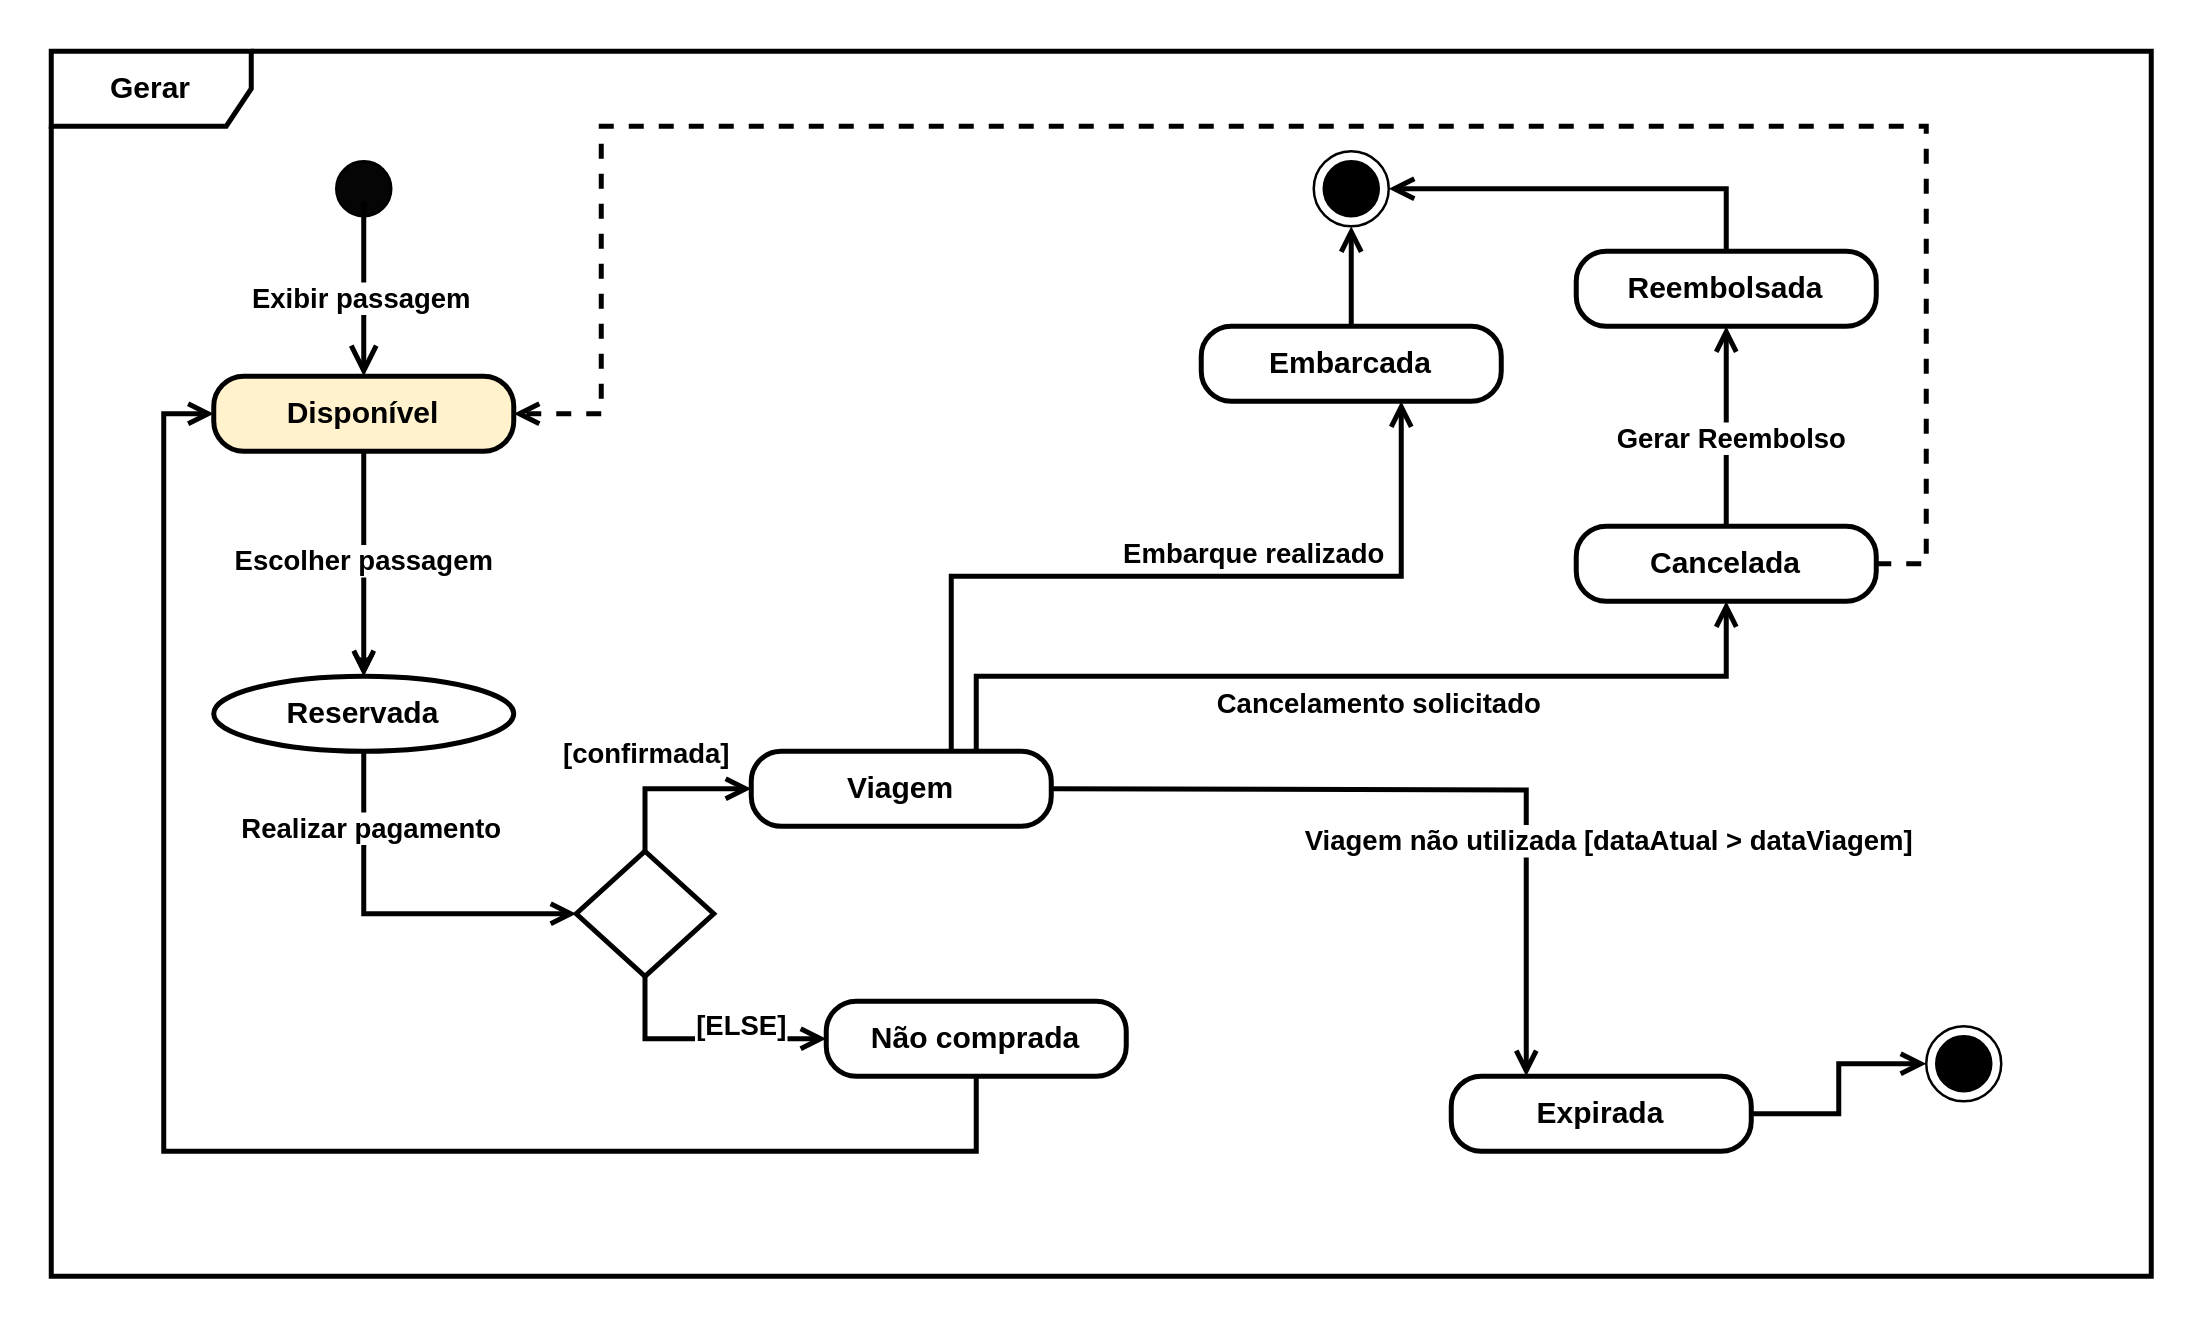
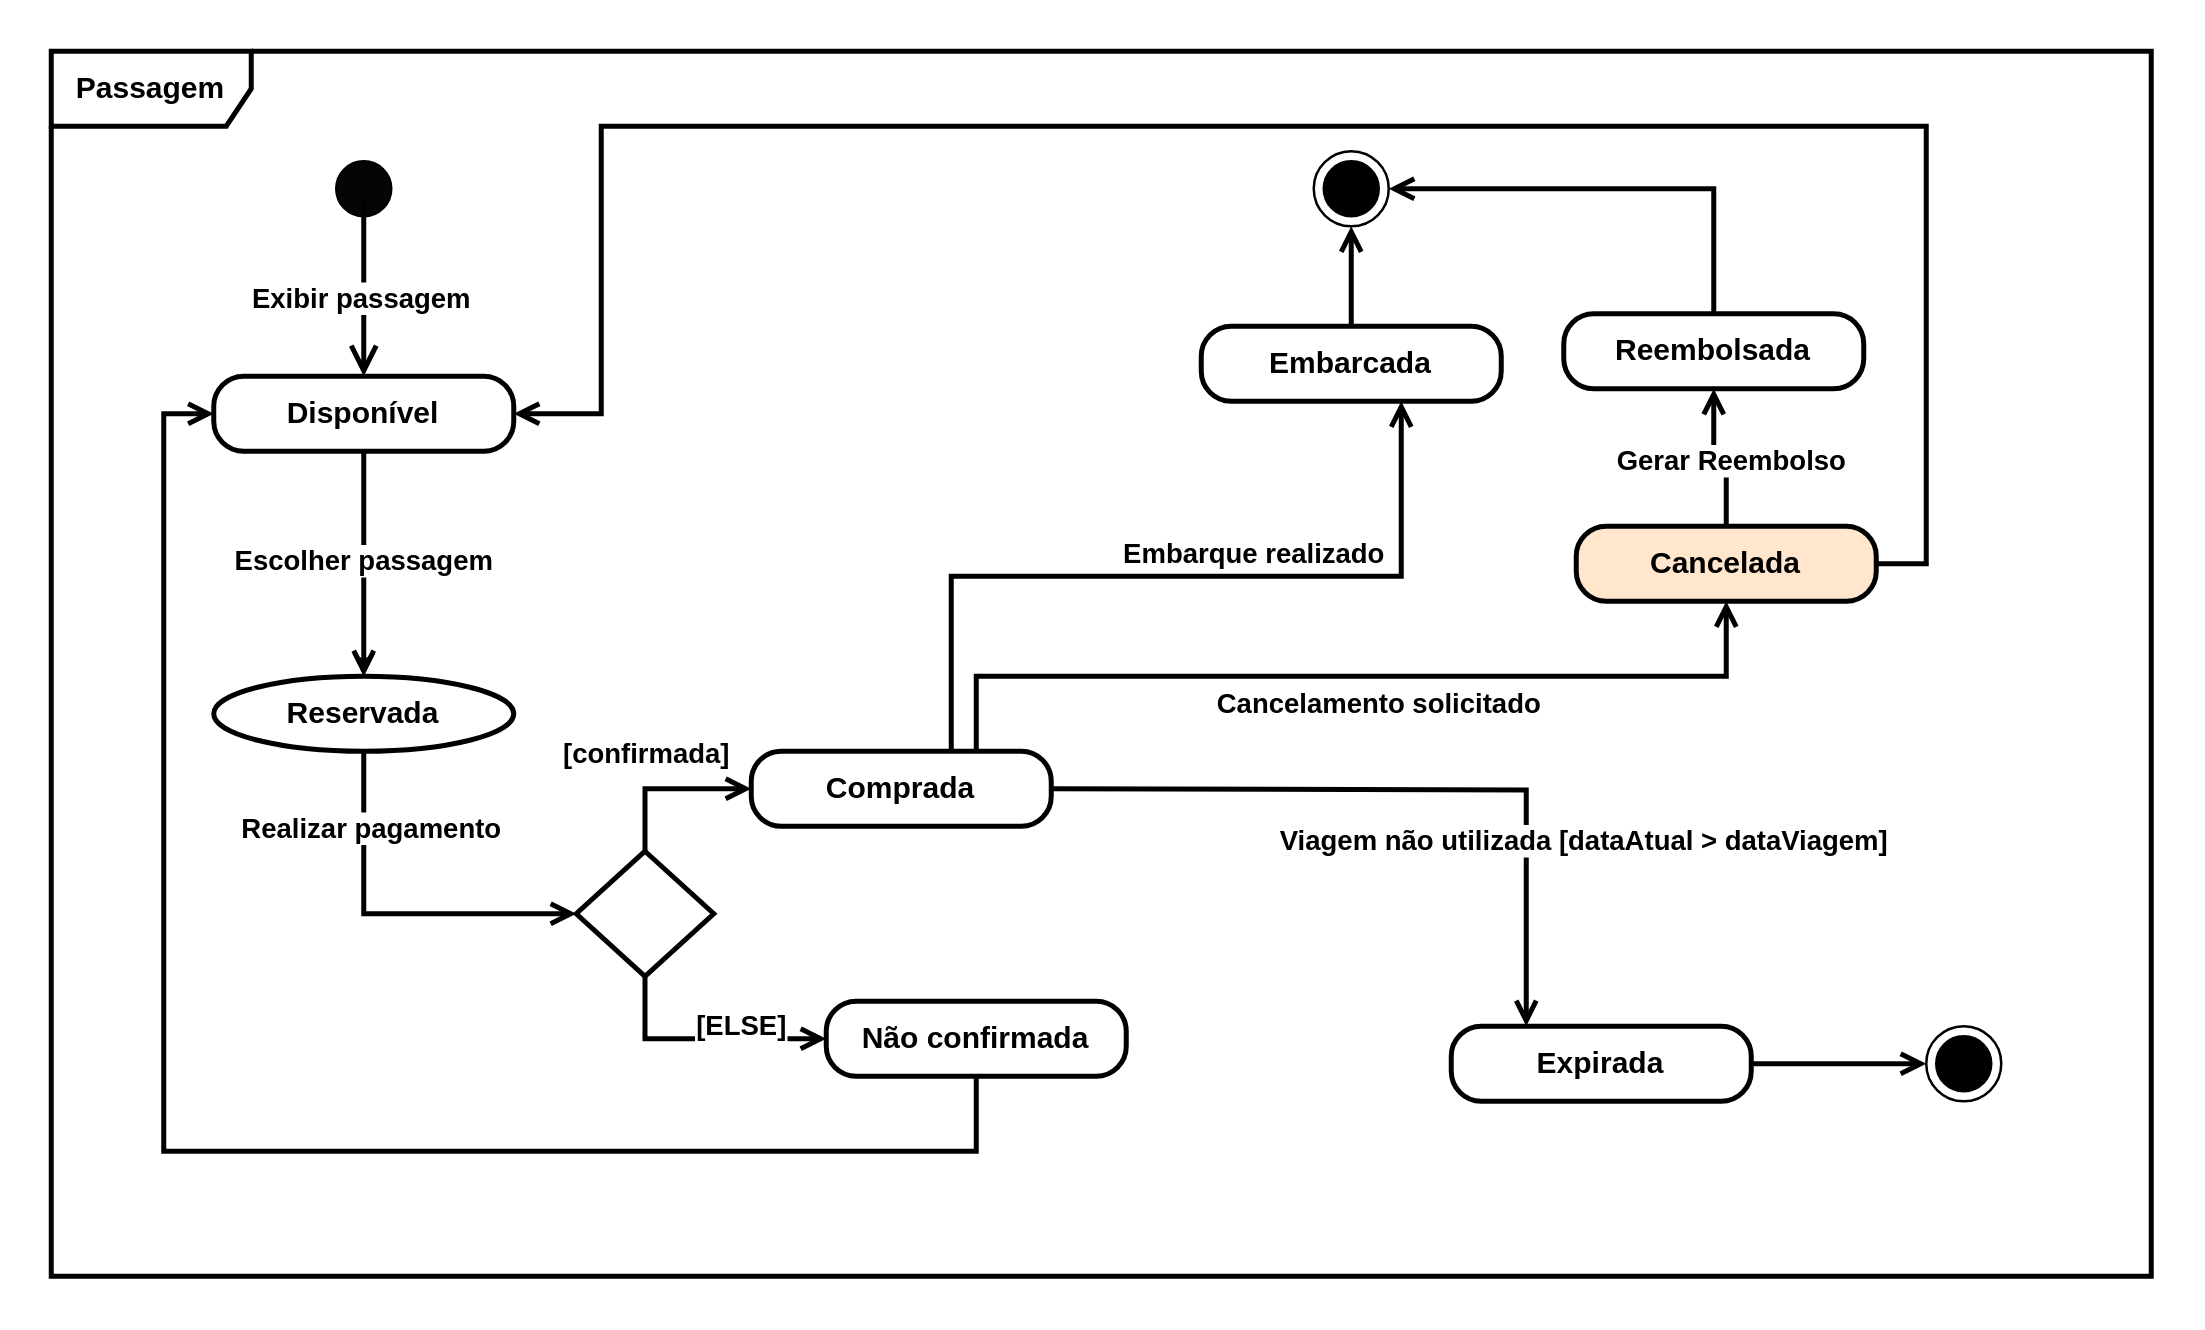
node "Gerar": label "Gerar" -> "Passagem"
node "Reembolsada": moved (1726, 289) -> (1714, 351)
node "Disponível": fillcolor #fff2cc -> #ffffff
edge "Cancelada" -> "Disponível": style dashed -> solid
node "Cancelada": fillcolor #ffffff -> #ffe6cc
node "Viagem": label "Viagem" -> "Comprada"
node "Não comprada": label "Não comprada" -> "Não confirmada"
node "Expirada": moved (1601, 1114) -> (1601, 1064)
